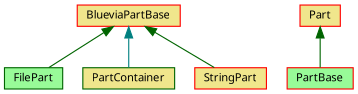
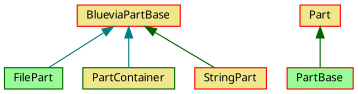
edge "FilePart" -> "BlueviaPartBase": color darkgreen -> teal
